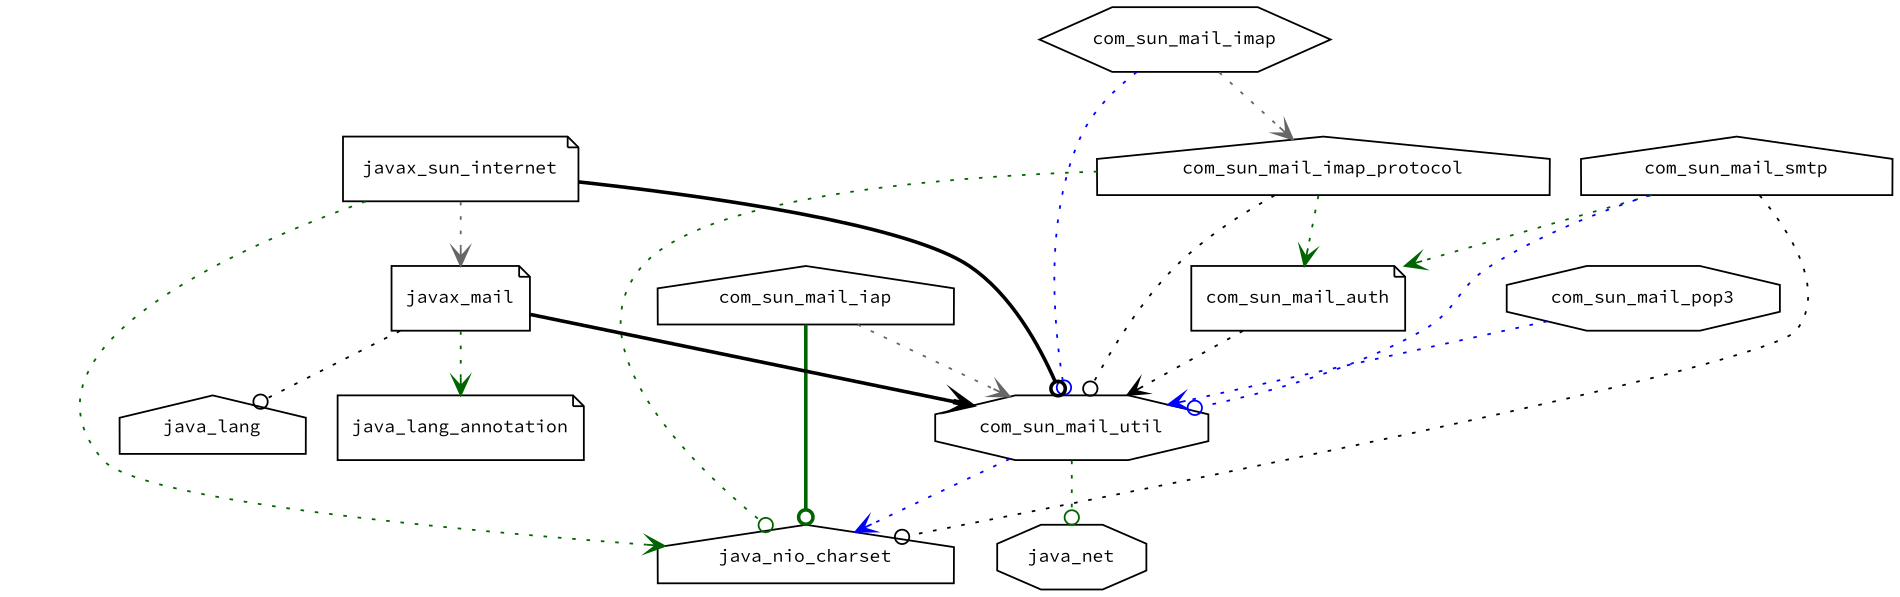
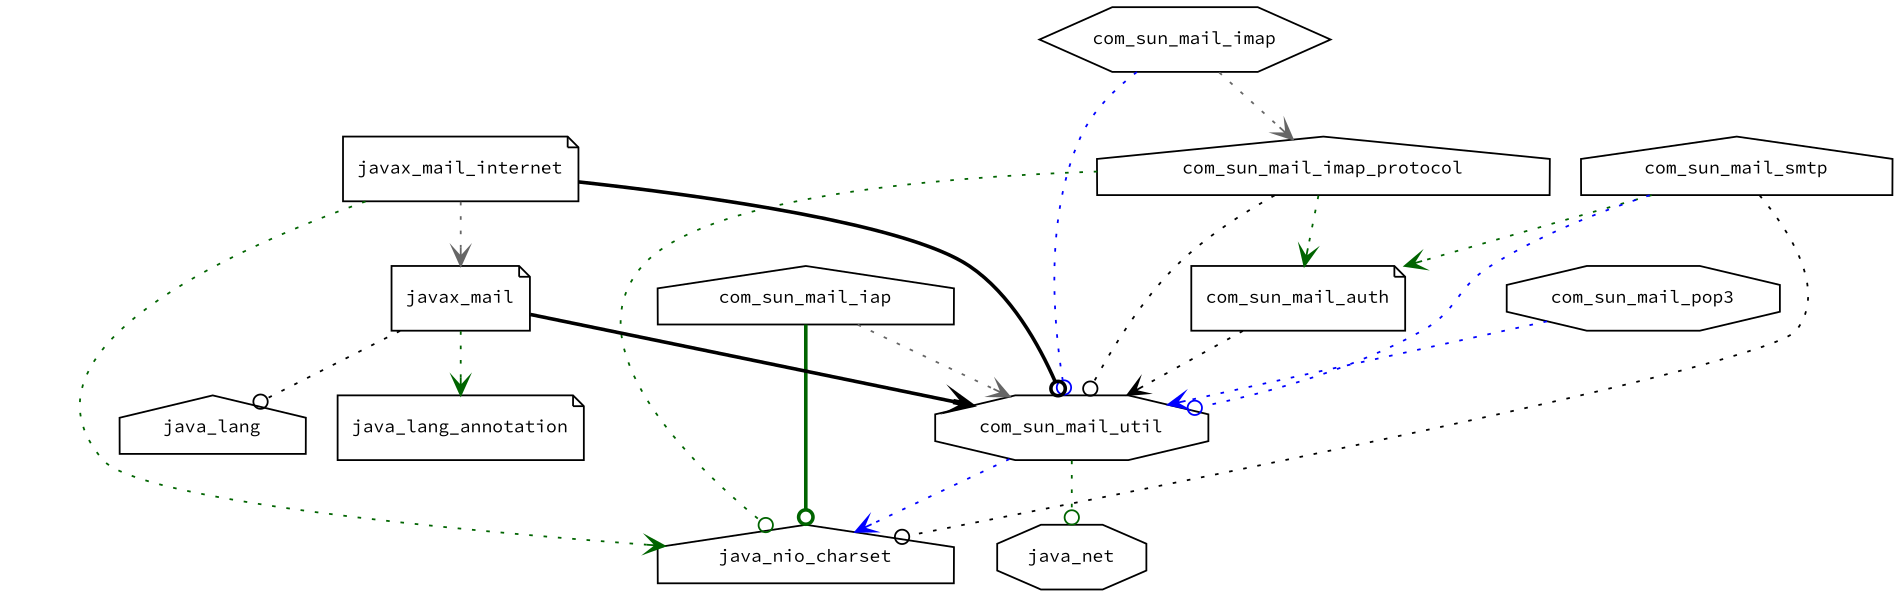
node "javax_sun_internet": label "javax_sun_internet" -> "javax_mail_internet"
